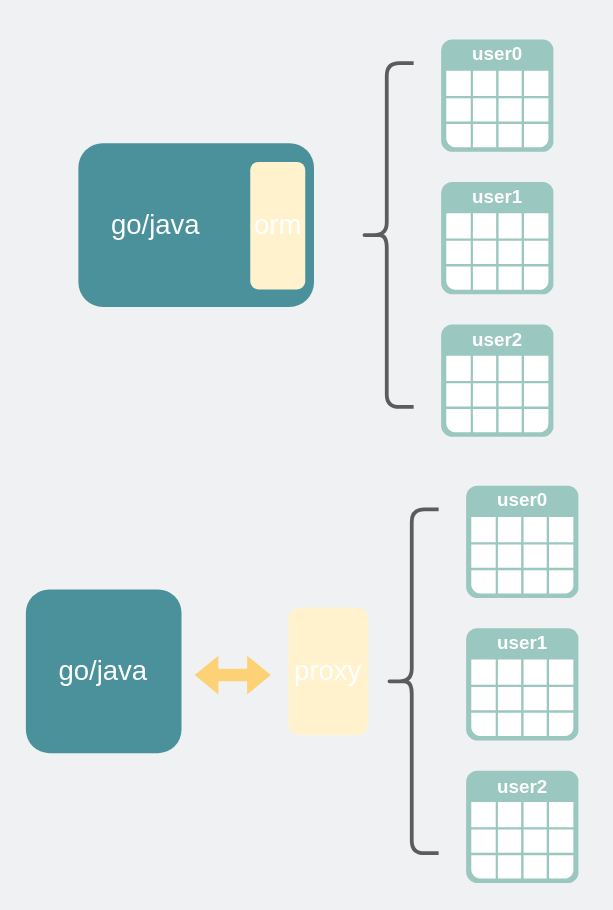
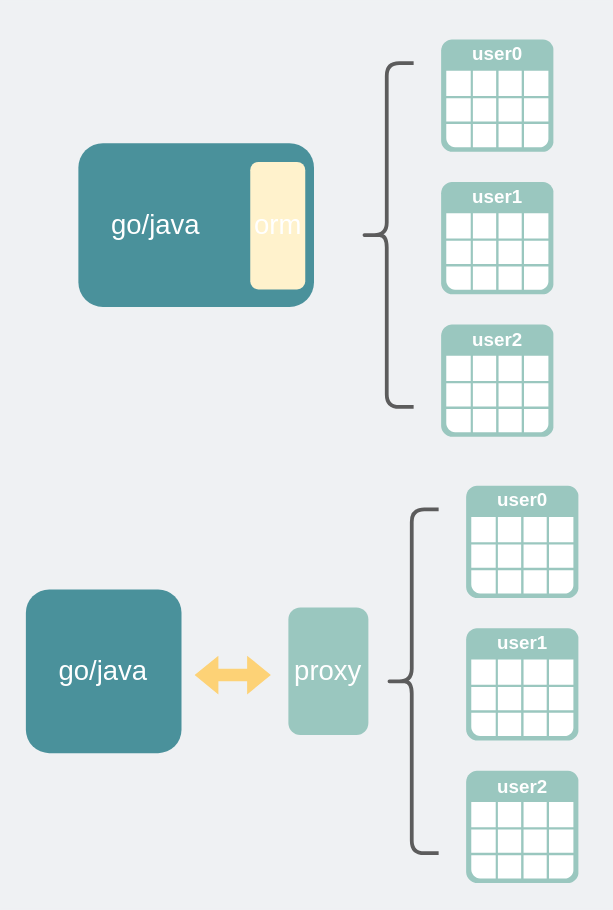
node "proxy": fillcolor #fff2cc -> #9ac7bf
